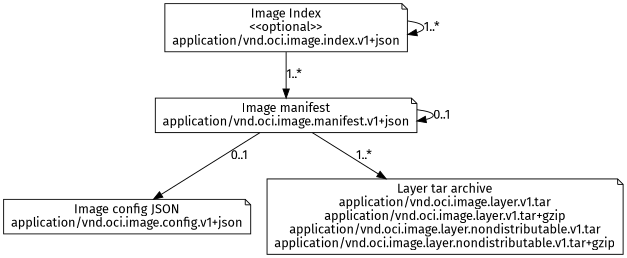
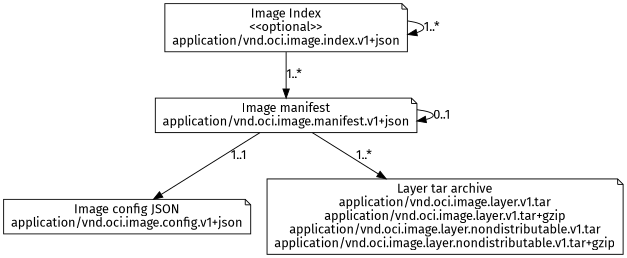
edge "Image manifest application/vnd.oci.image.manifest.v1+json" -> "Image config JSON application/vnd.oci.image.config.v1+json": label "0..1" -> "1..1"
